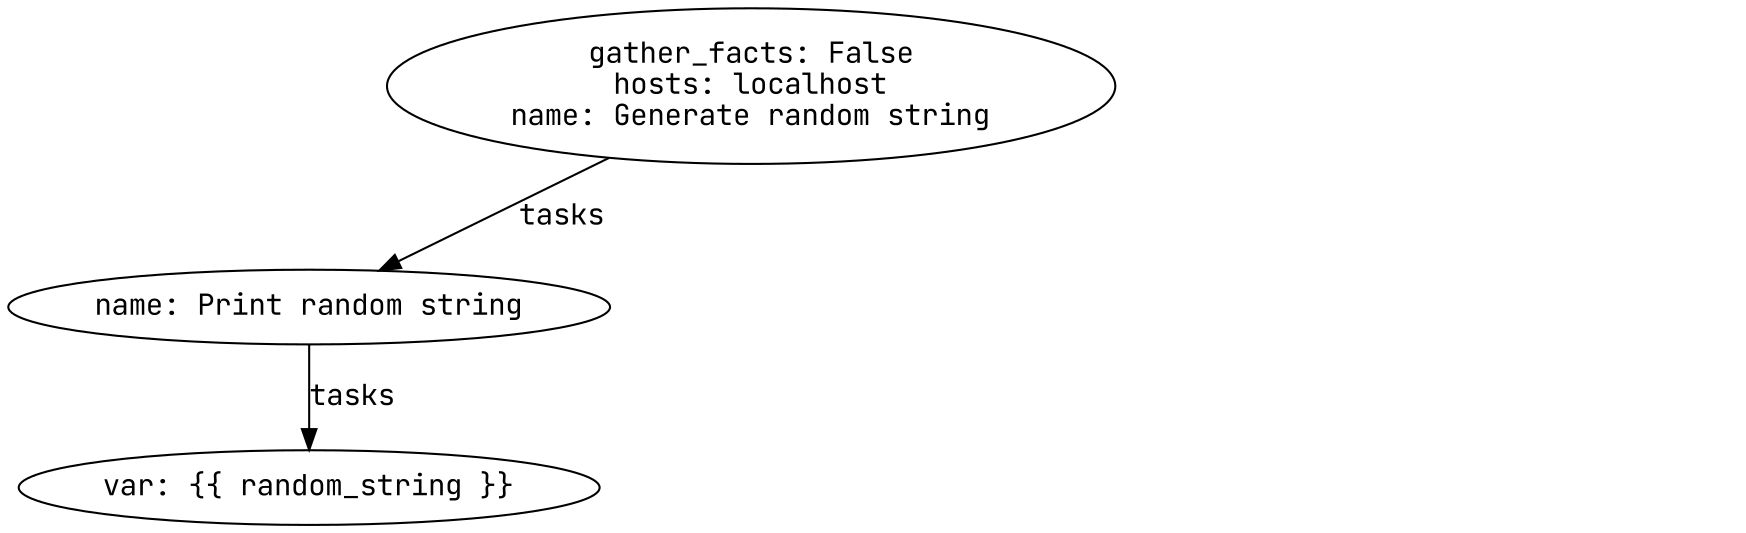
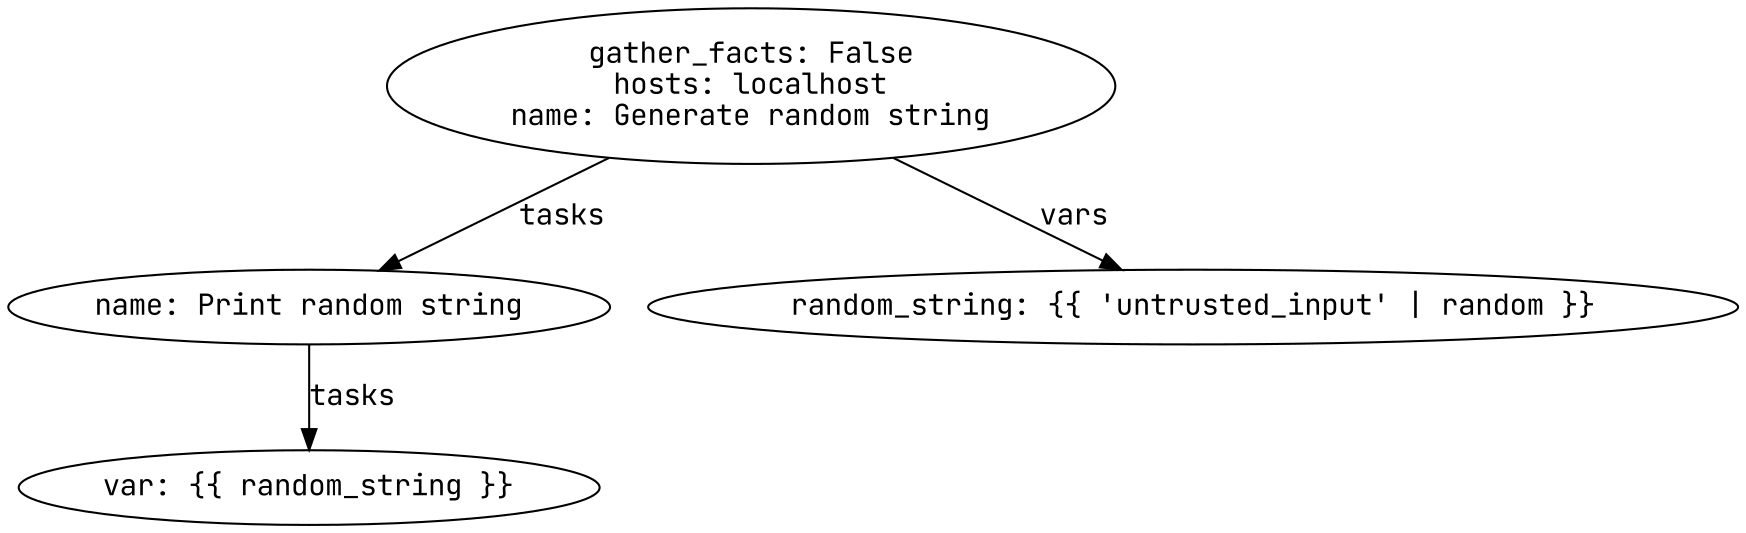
node "random_string: {{ 'untrusted_input' | random }}": added
